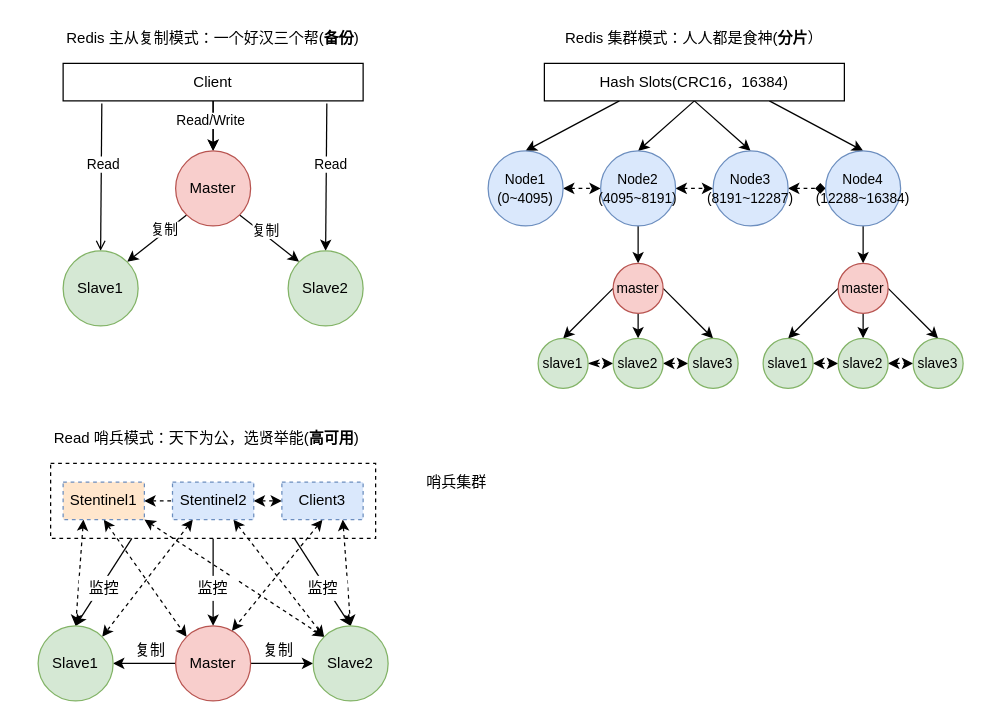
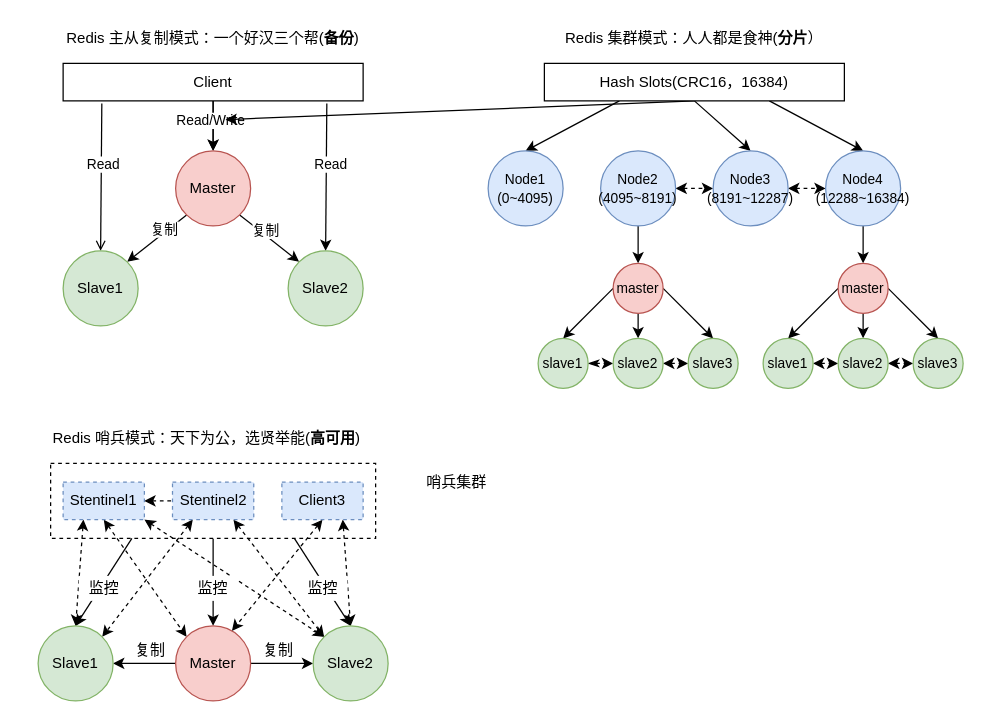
edge "Hash Slots(CRC16，16384)" -> "Node2 (4095~8191)": now "Hash Slots(CRC16，16384)" -> "Read/Write"
edge "Node1 (0~4095)" -- "Node2 (4095~8191)": removed
edge "Node3 (8191~12287)" -- "Node4 (12288~16384)": arrowhead diamond -> classic
node "Read 哨兵模式：天下为公，选贤举能(高可用)": label "Read 哨兵模式：天下为公，选贤举能(高可用)" -> "Redis 哨兵模式：天下为公，选贤举能(高可用)"
node "Stentinel1": fillcolor #ffe6cc -> #dae8fc
edge "Stentinel2" -- "Client3": removed
